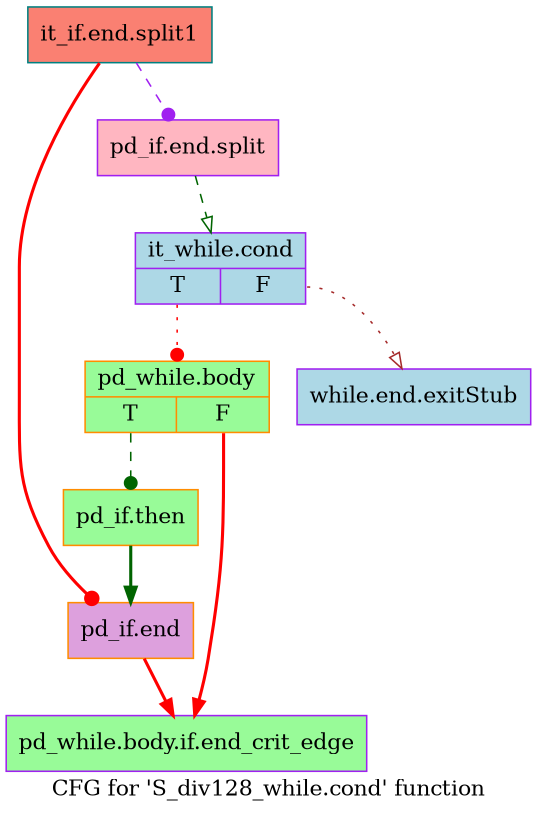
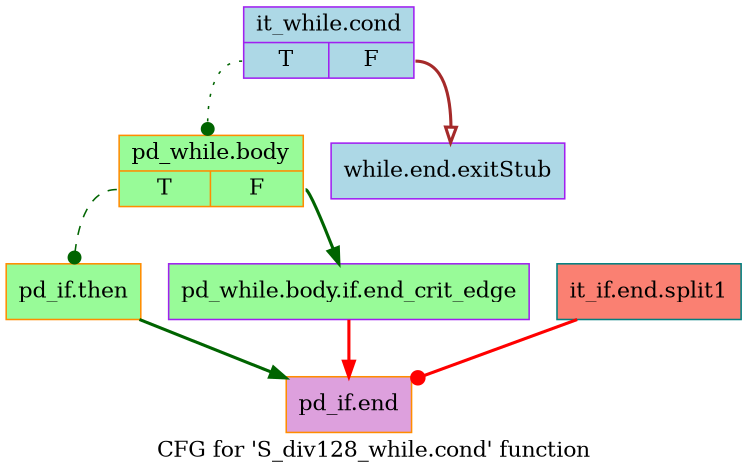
node "pd_if.end.split": removed
edge "it_while.cond" -> "while.end.exitStub": style dotted -> bold
edge "it_while.cond" -> "pd_while.body": color red -> darkgreen
edge "pd_while.body" -> "pd_while.body.if.end_crit_edge": color red -> darkgreen
edge "pd_if.end" -> "pd_while.body.if.end_crit_edge": reversed
